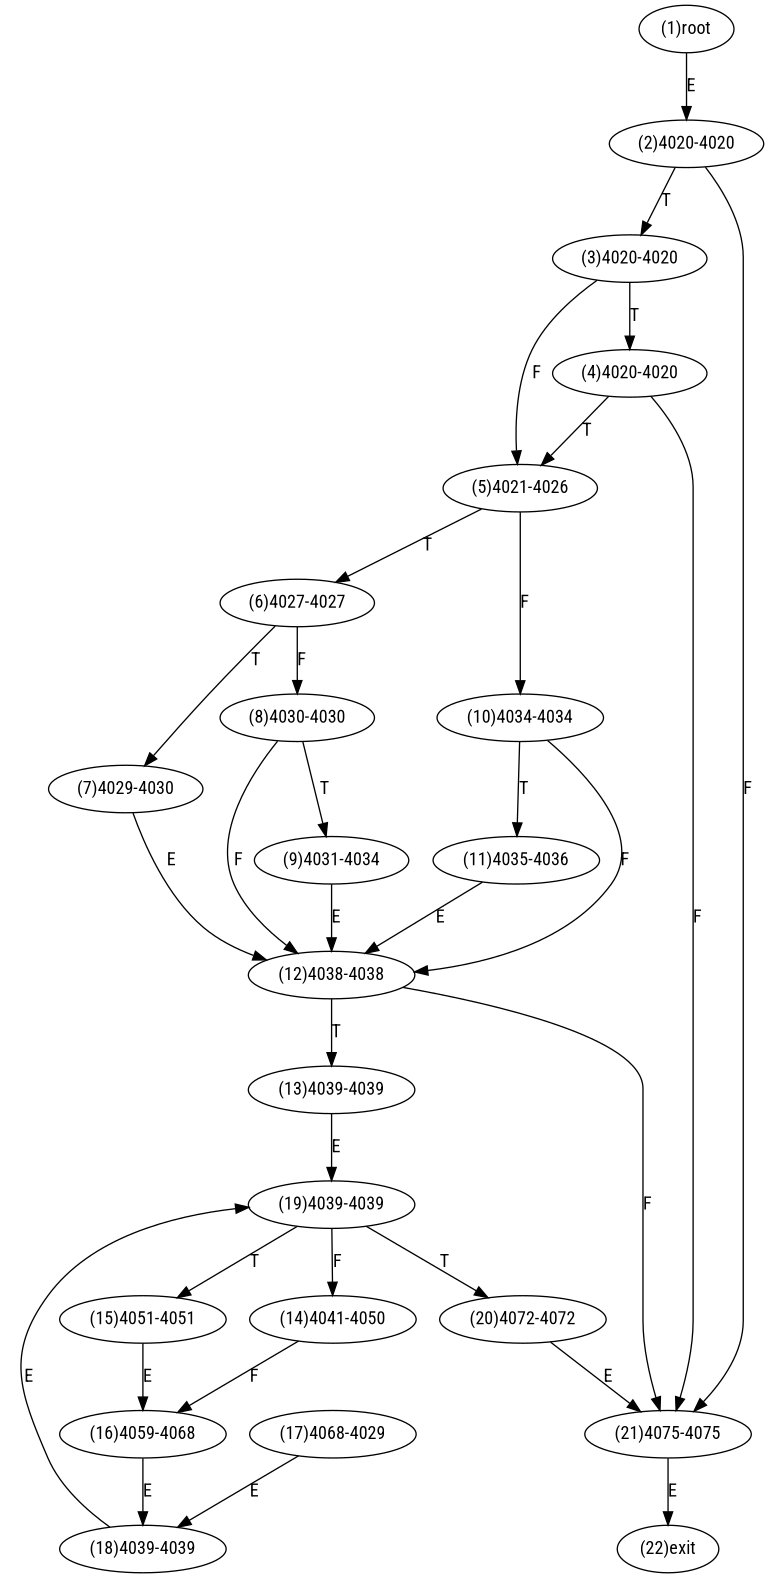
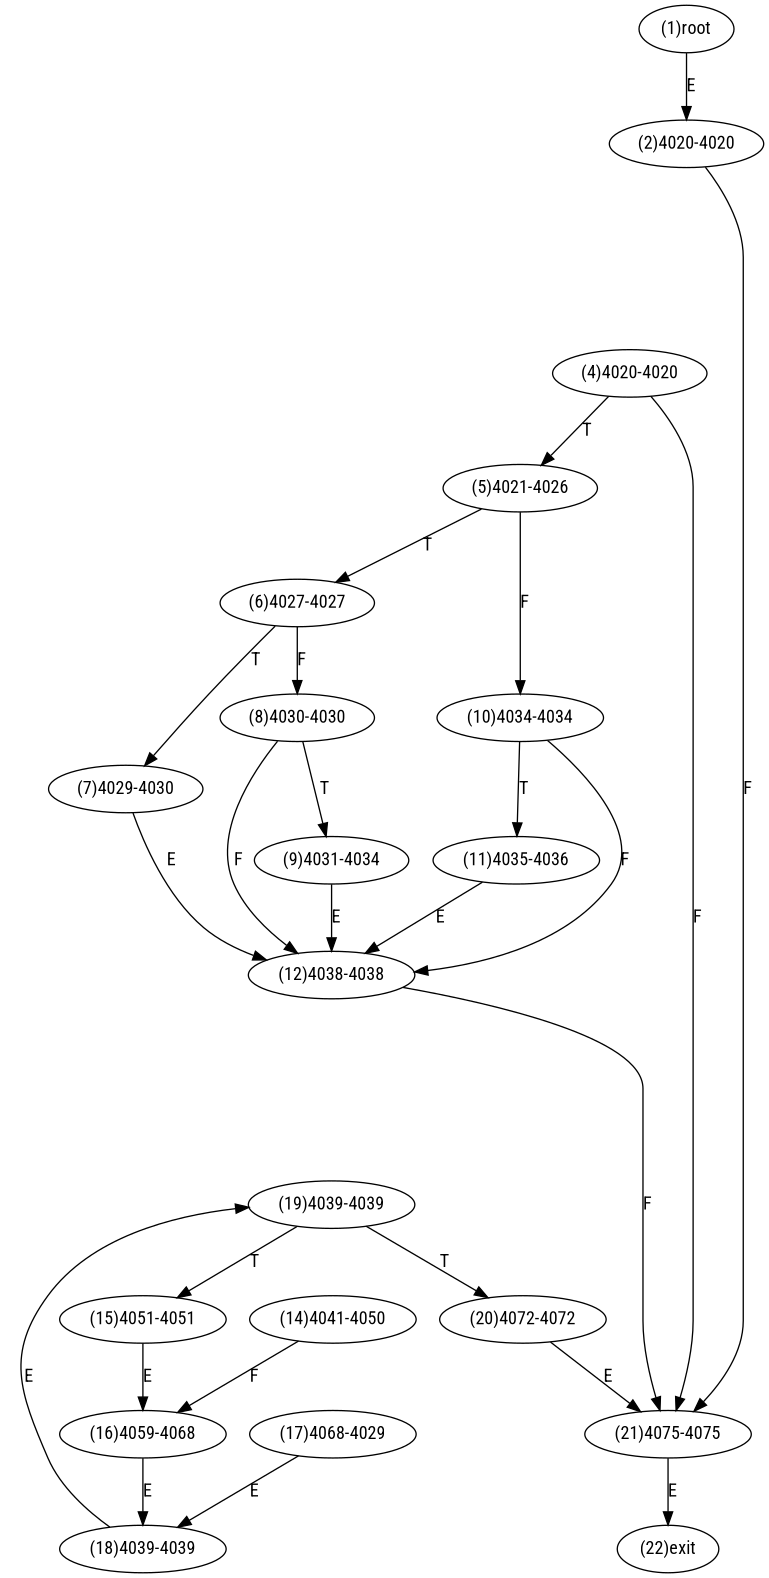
node "(3)4020-4020": removed
node "(13)4039-4039": removed
edge "(19)4039-4039" -> "(14)4041-4050": removed, label "F"
